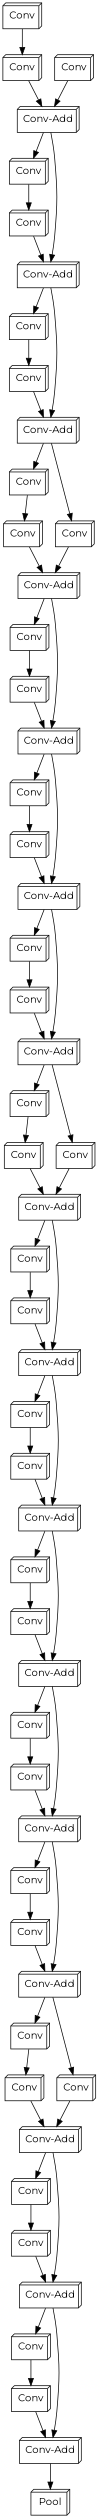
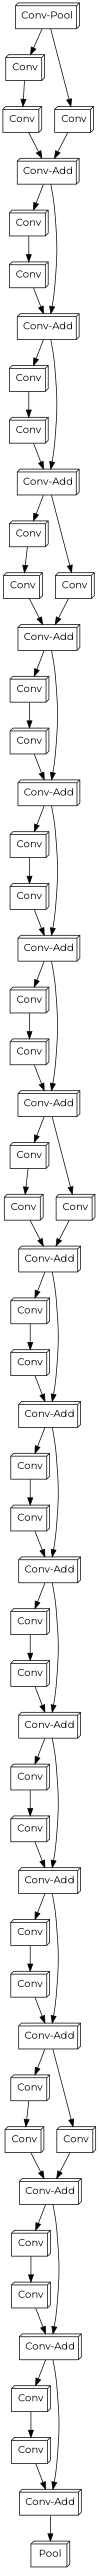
node "Conv-Pool": added
